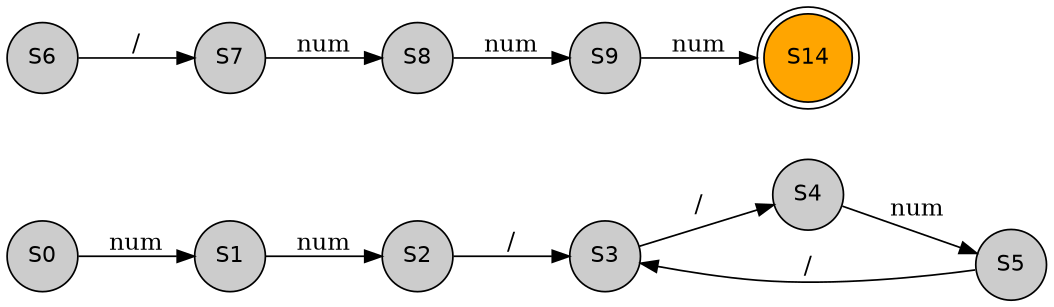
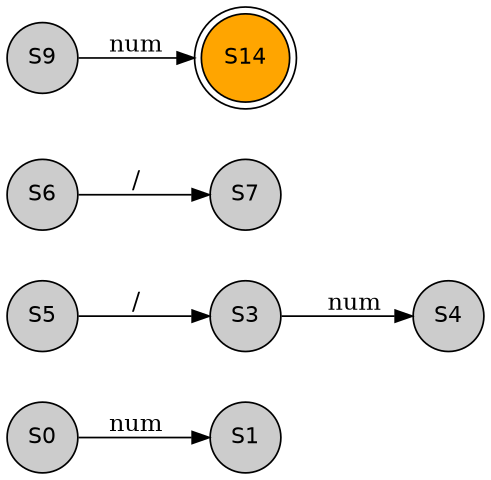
node "S8": removed
edge "S3" -> "S4": label "/" -> "num"
edge "S4" -> "S5": removed, label "num"
node "S2": removed
